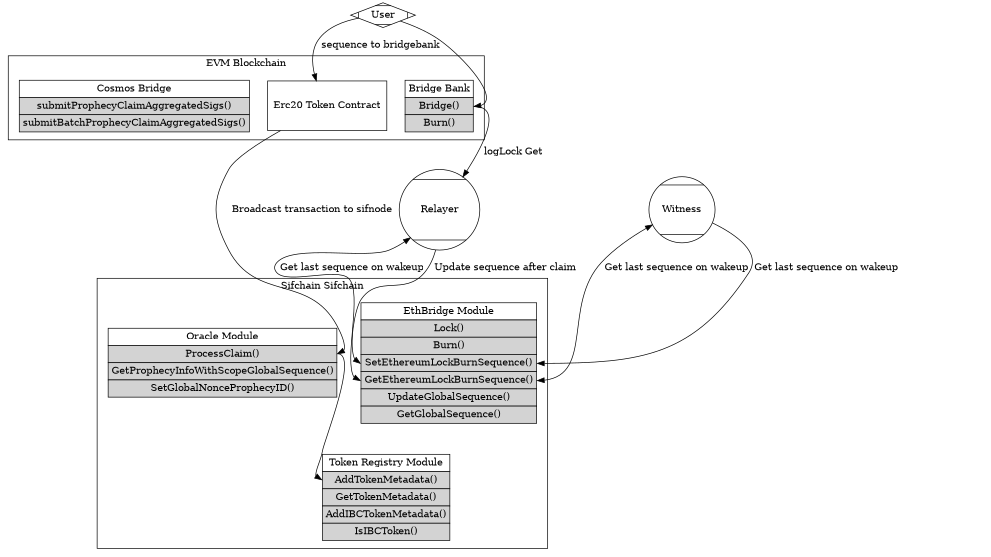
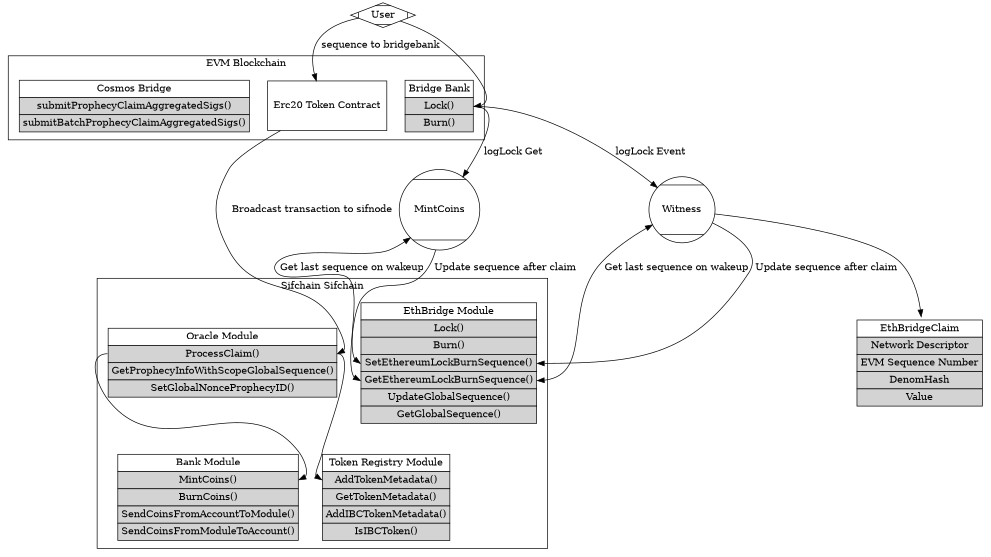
node "Bridge Bank": text "Bridge()" -> "Lock()"
edge "Bridge Bank" -> "Witness": added, label "logLock Event"
node "Relayer": label "Relayer" -> "MintCoins"
edge "Witness" -> "EthBridge Module": label " Get last sequence on wakeup" -> " Update sequence after claim"
node "EthBridgeClaim": added
node "Bank Module": added
